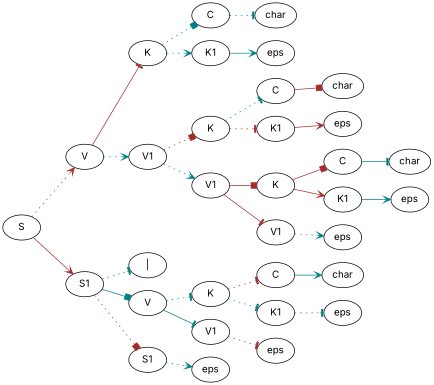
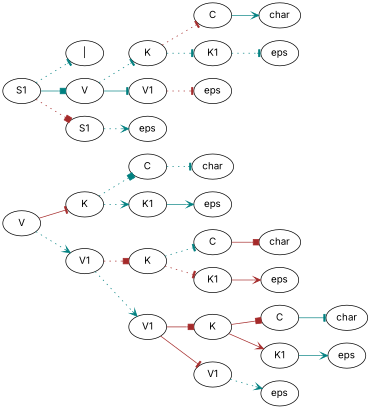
node "S": removed
